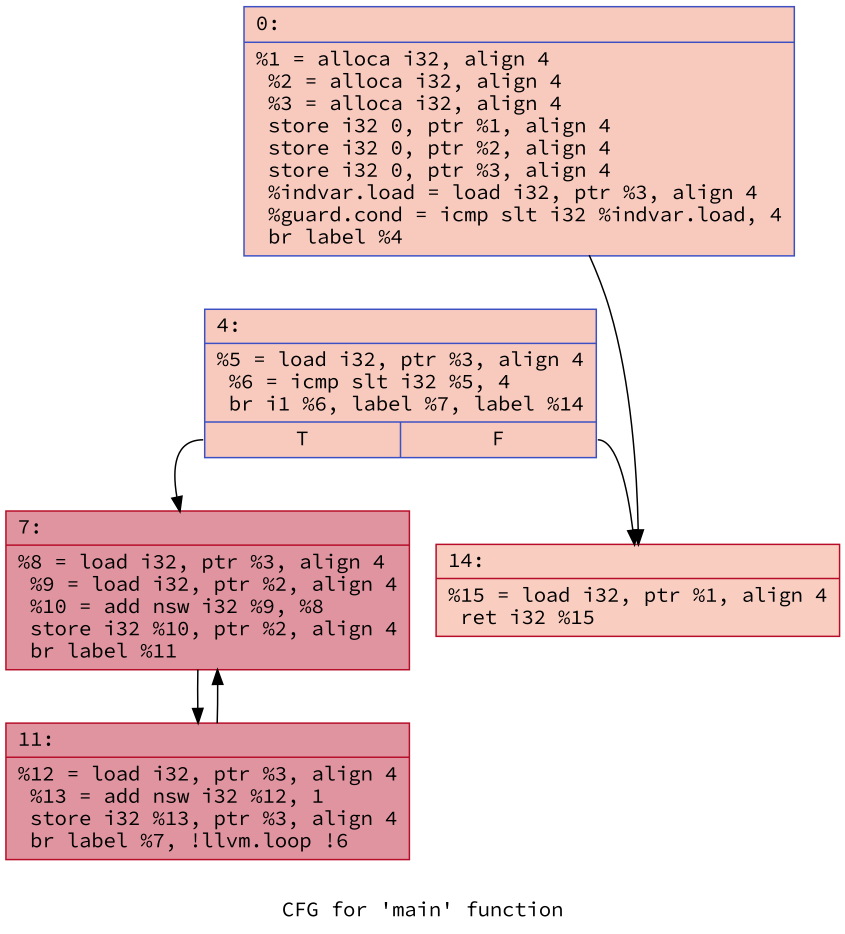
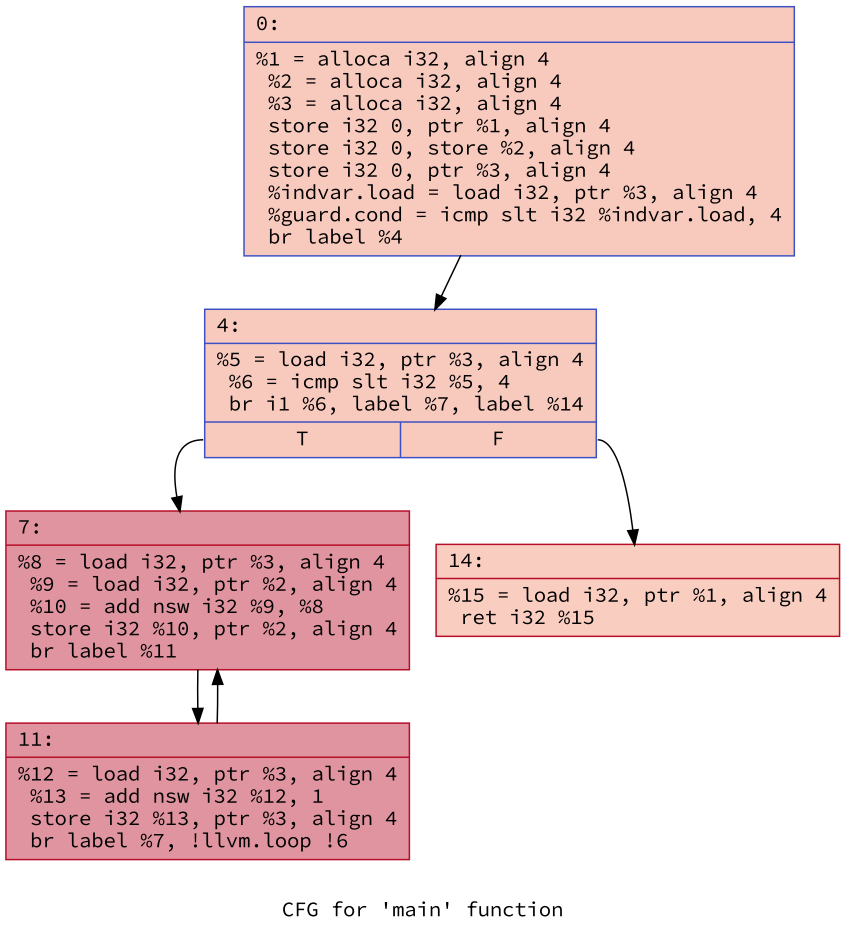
node "0:": text "store i32 0, ptr %2, align 4" -> "store i32 0, store %2, align 4"
edge "0:" -> "14:": now "0:" -> "4:"
